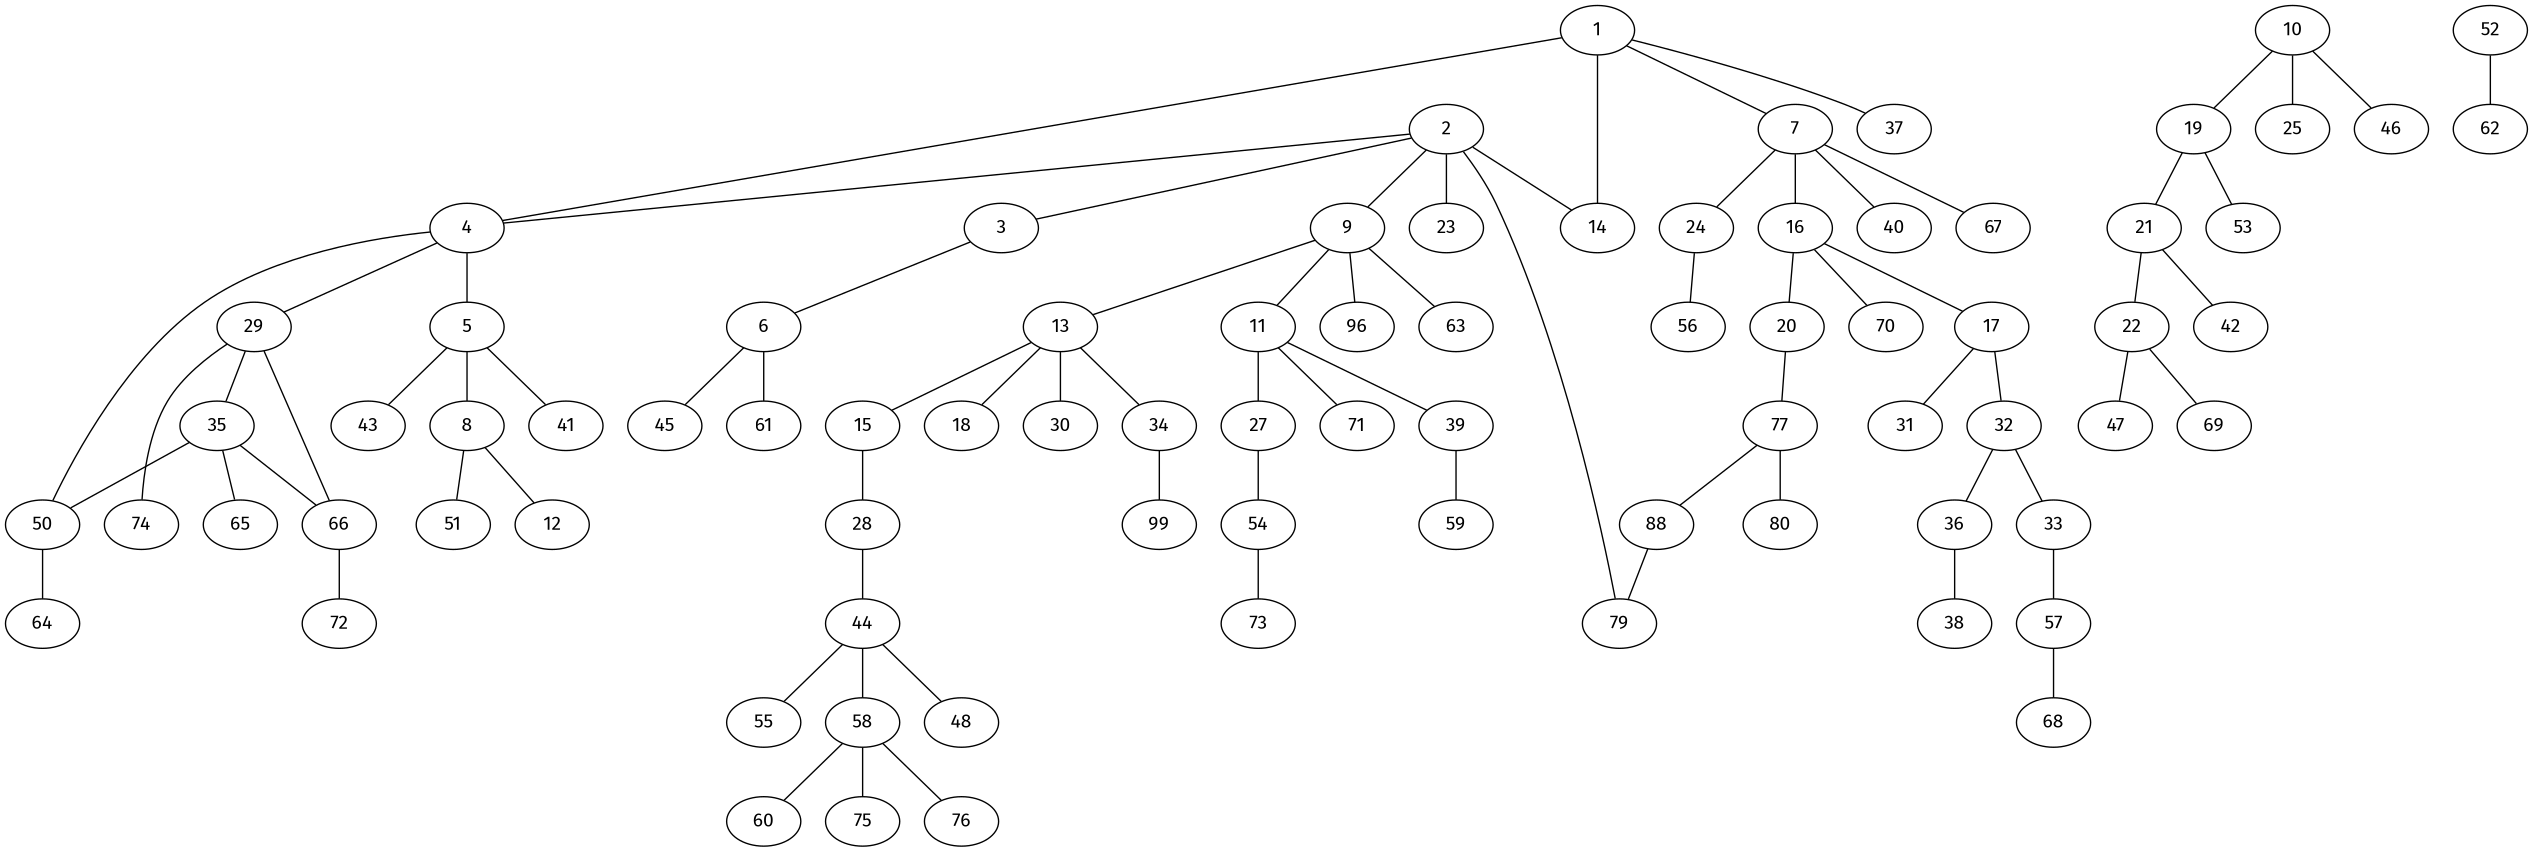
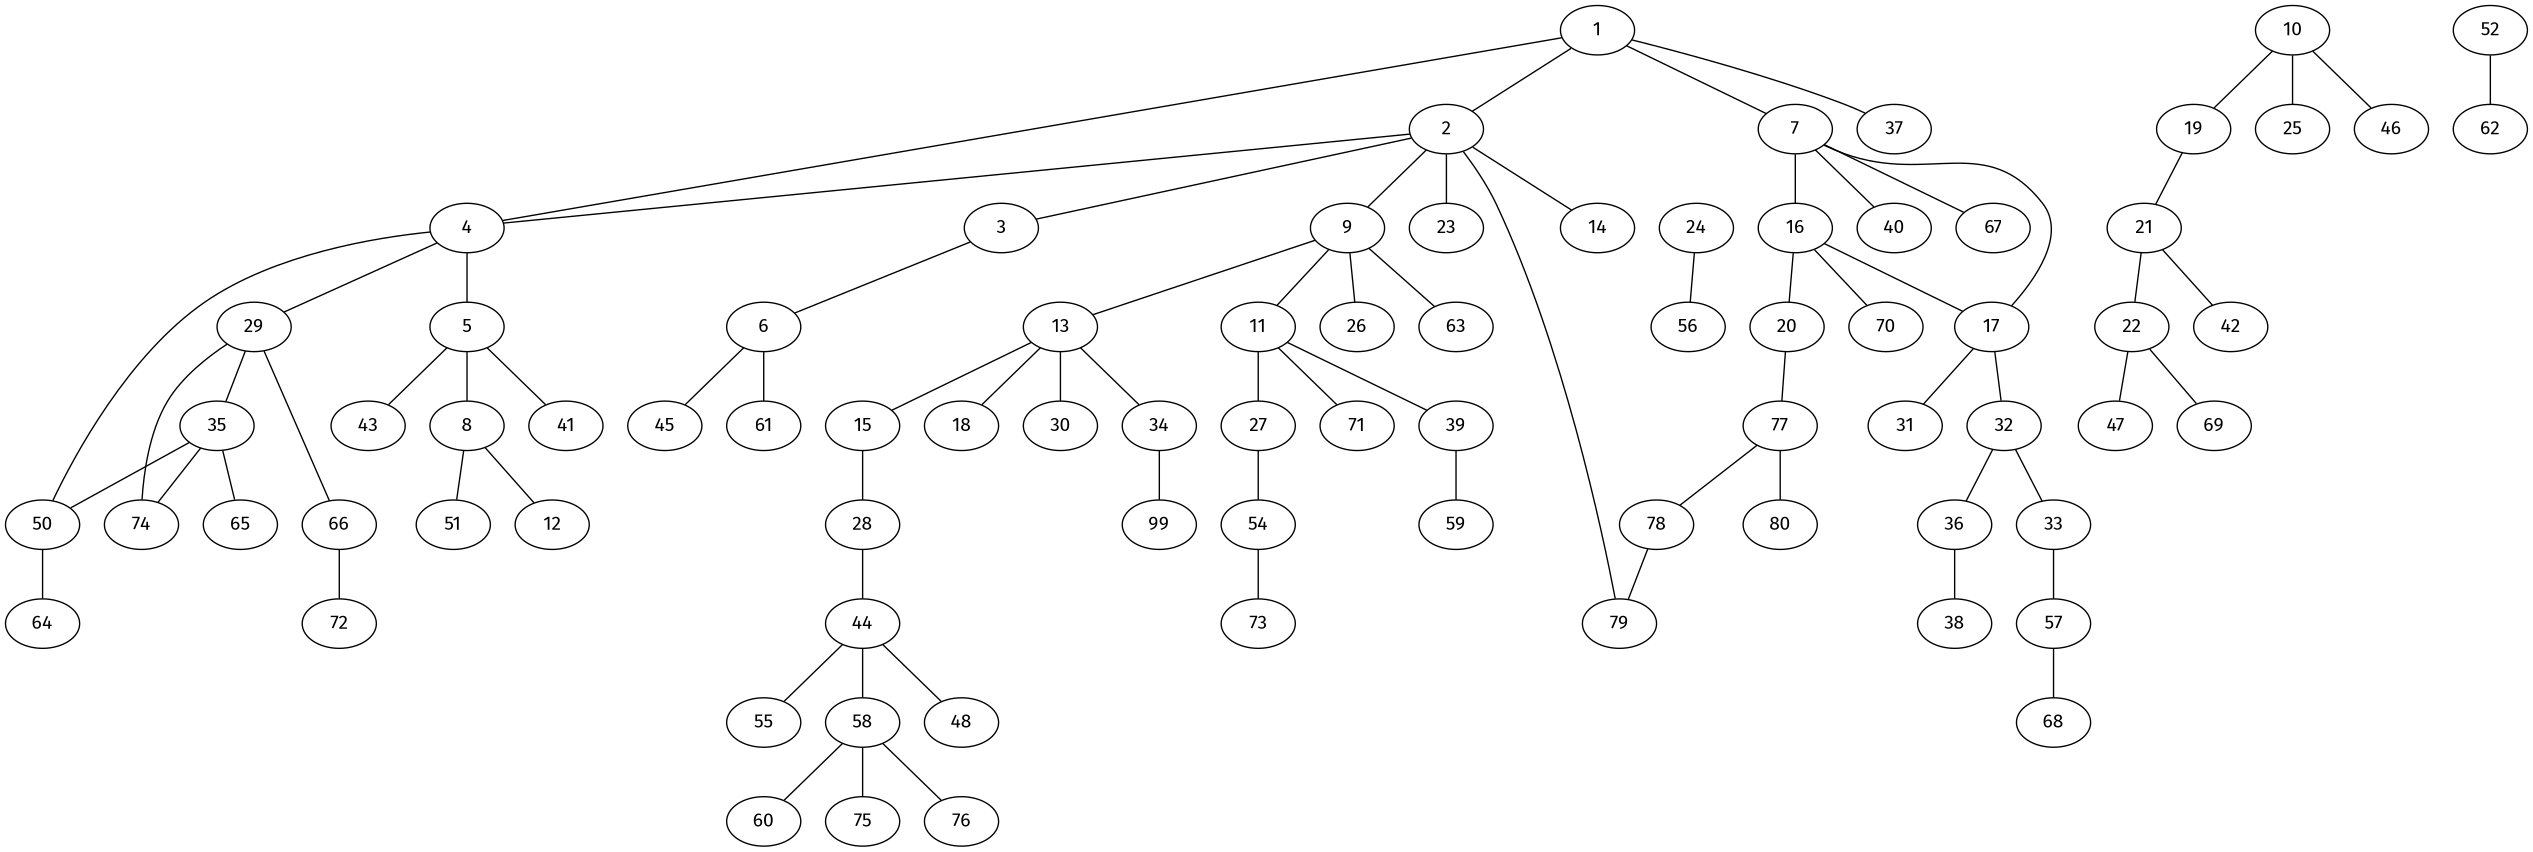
edge "1" -- "14": now "1" -- "2"
edge "7" -- "24": now "7" -- "17"
node "53": removed
node "96": label "96" -> "26"
edge "35" -- "66": now "35" -- "74"
node "88": label "88" -> "78"
